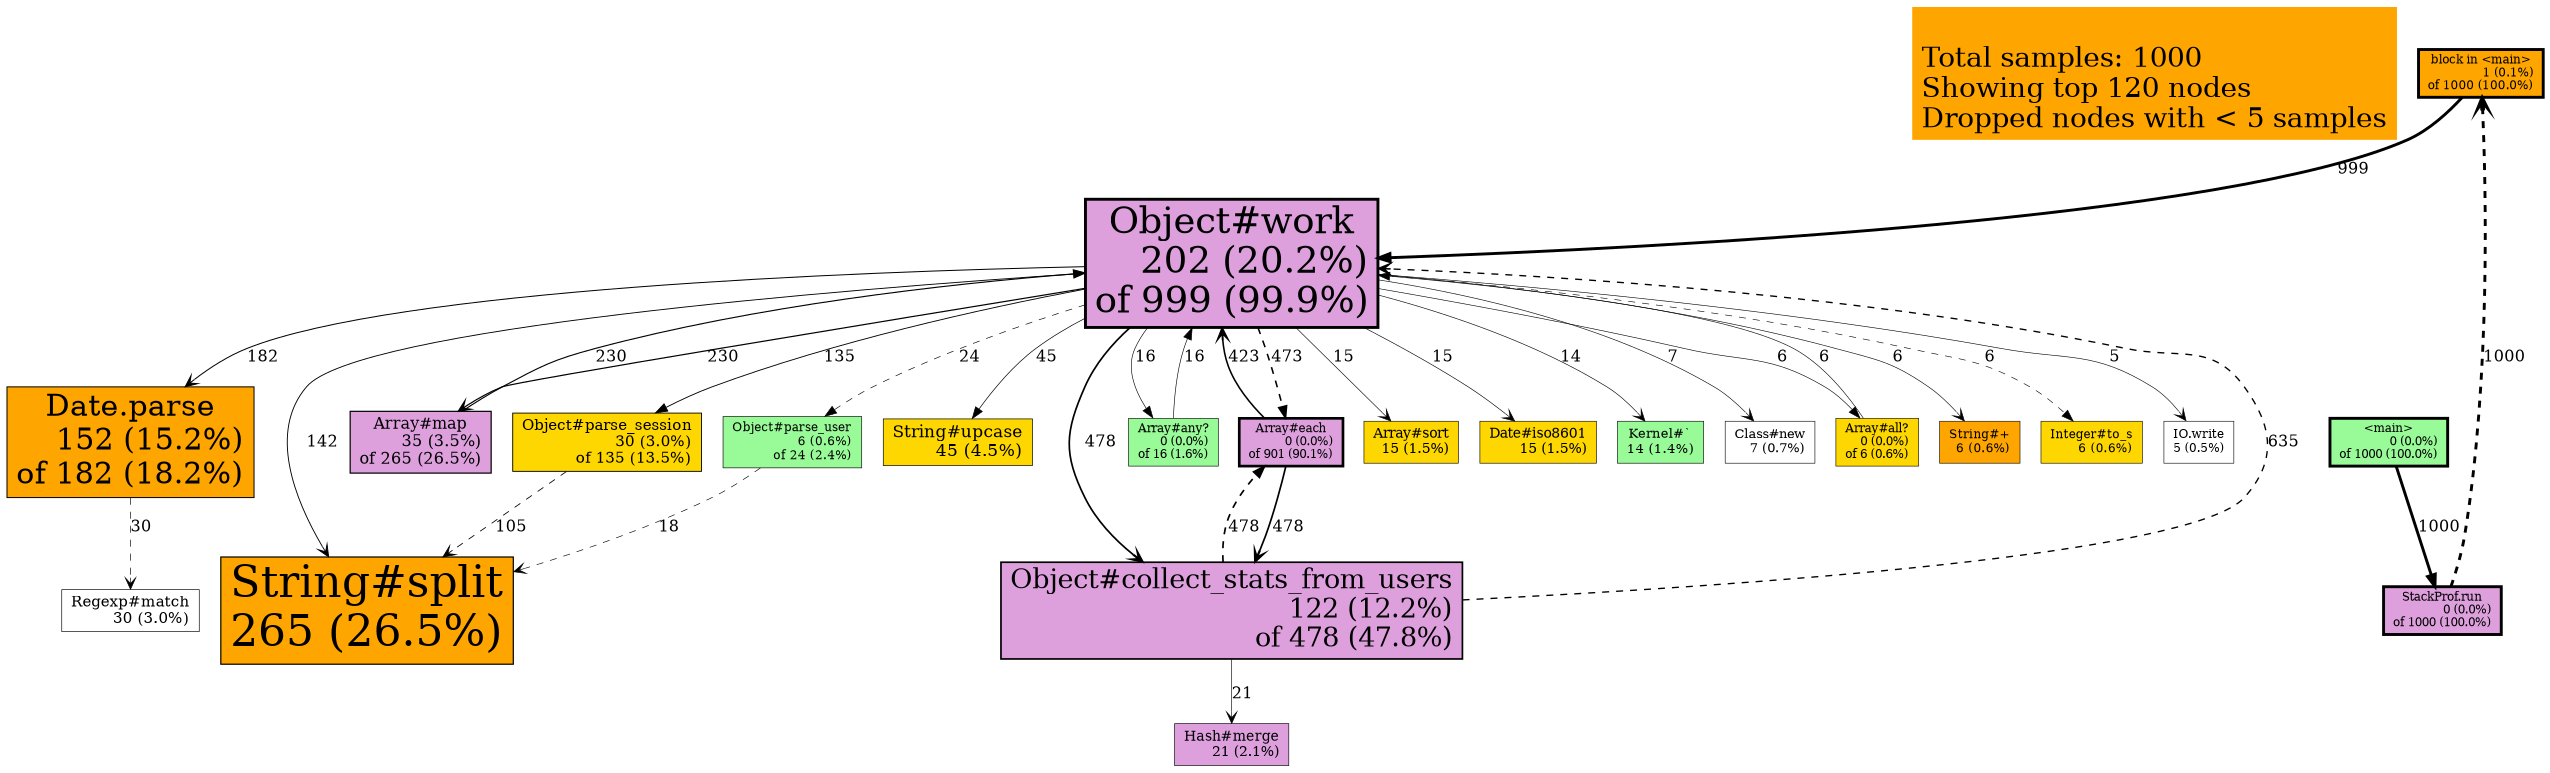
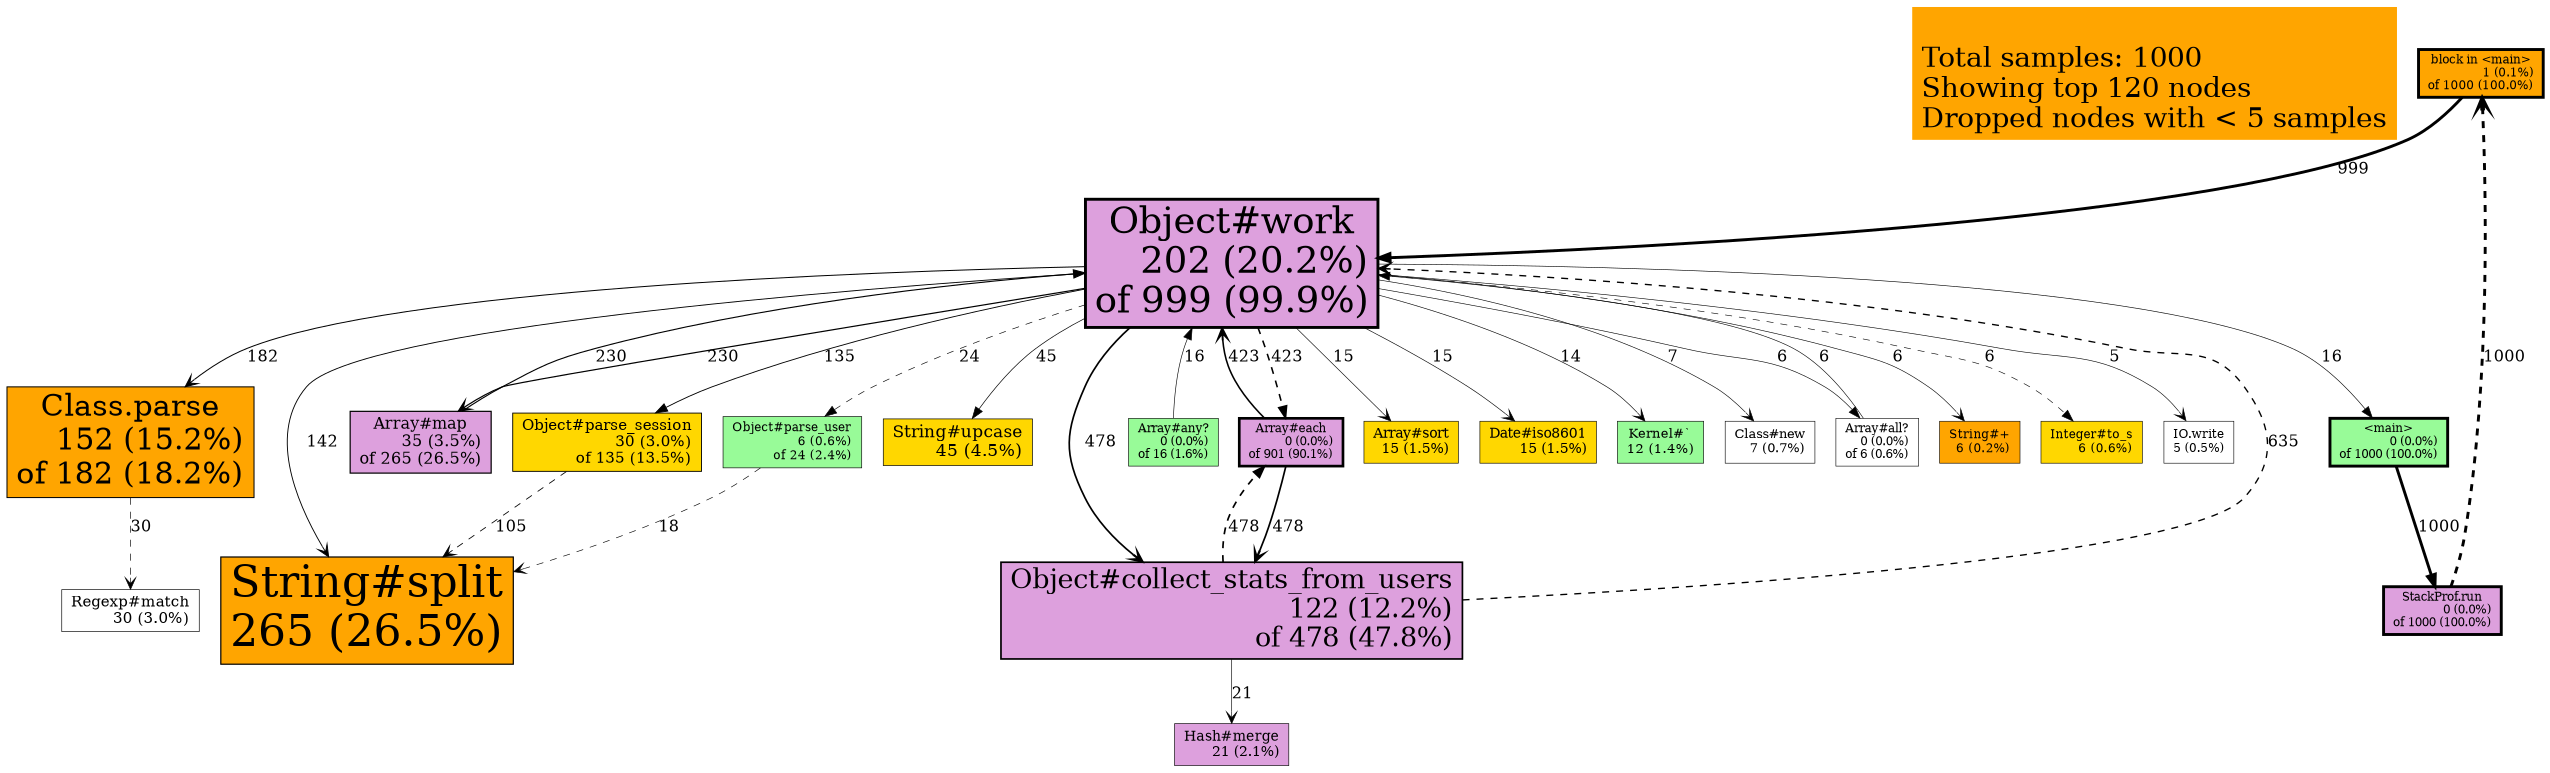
edge "Object#work 202 (20.2%) of 999 (99.9%)" -> "Array#each 0 (0.0%) of 901 (90.1%)": label "473" -> "423"
edge "Object#work 202 (20.2%) of 999 (99.9%)" -> "Array#any? 0 (0.0%) of 16 (1.6%)": now "Object#work 202 (20.2%) of 999 (99.9%)" -> "<main> 0 (0.0%) of 1000 (100.0%)"
node "Date.parse 152 (15.2%) of 182 (18.2%)": label "Date.parse 152 (15.2%) of 182 (18.2%)" -> "Class.parse 152 (15.2%) of 182 (18.2%)"
node "Kernel#` 14 (1.4%)": label "Kernel#` 14 (1.4%)" -> "Kernel#` 12 (1.4%)"
node "Array#all? 0 (0.0%) of 6 (0.6%)": fillcolor gold -> white
node "String#+ 6 (0.6%)": label "String#+ 6 (0.6%)" -> "String#+ 6 (0.2%)"
